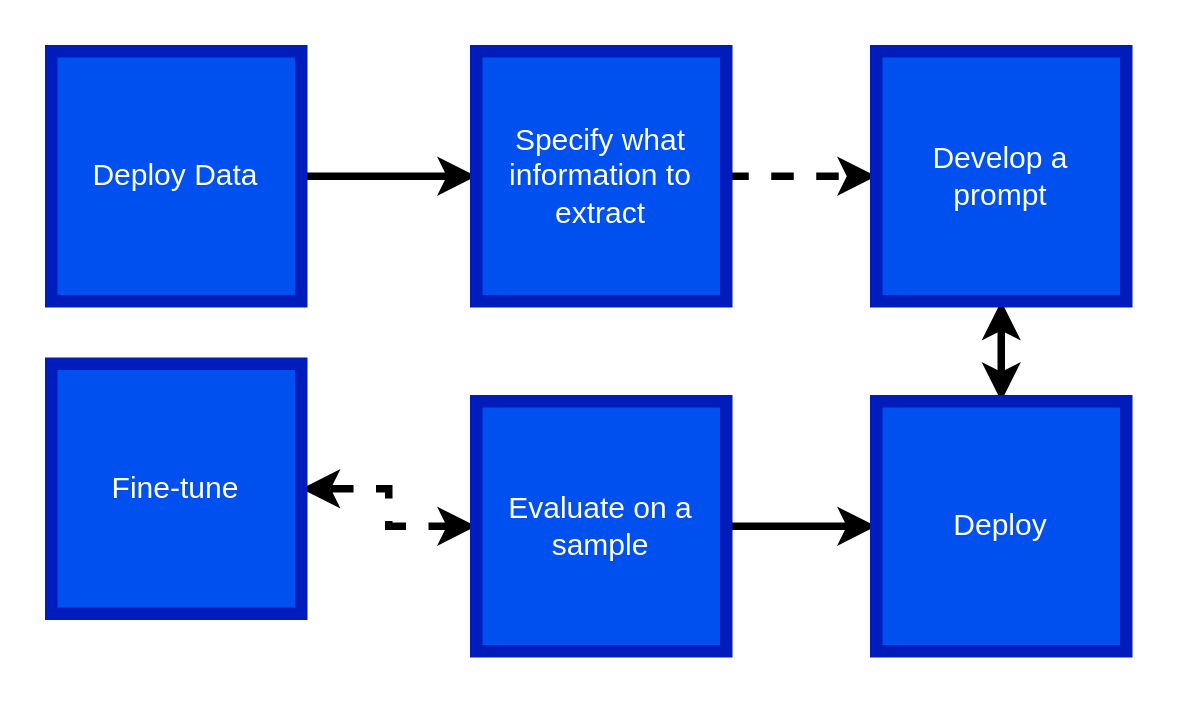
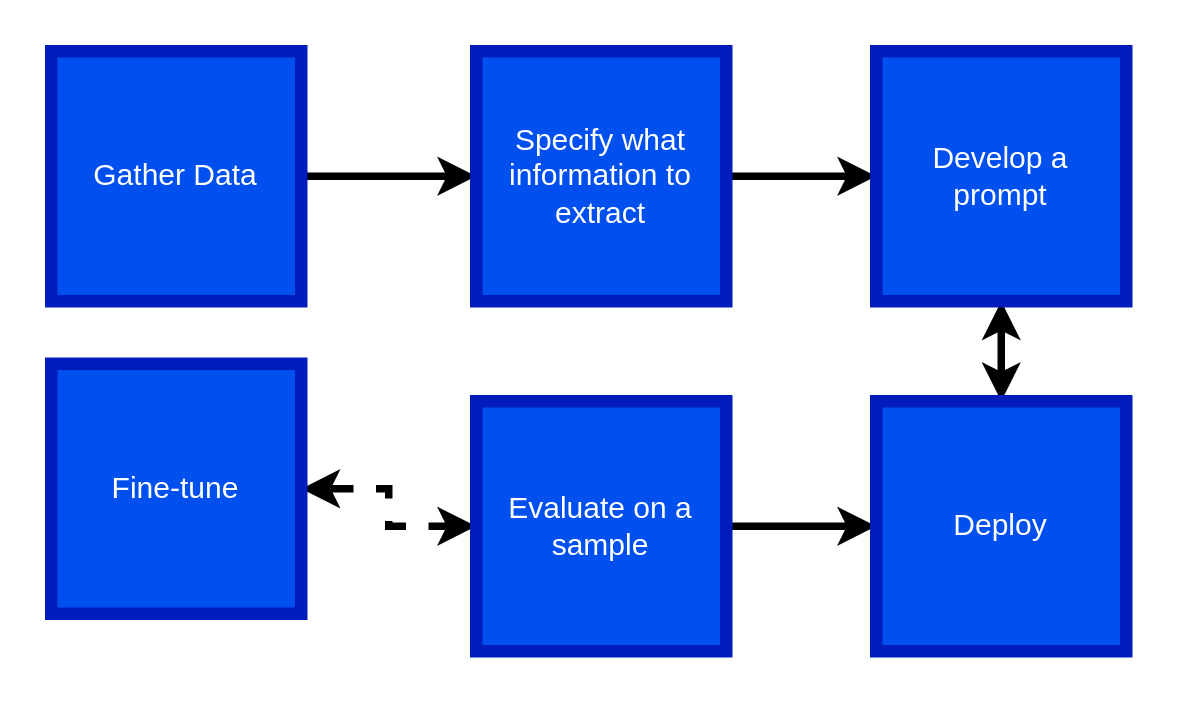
node "Deploy Data": label "Deploy Data" -> "Gather Data"
edge "Specify what information to extract" -> "Develop a prompt": style dashed -> solid
